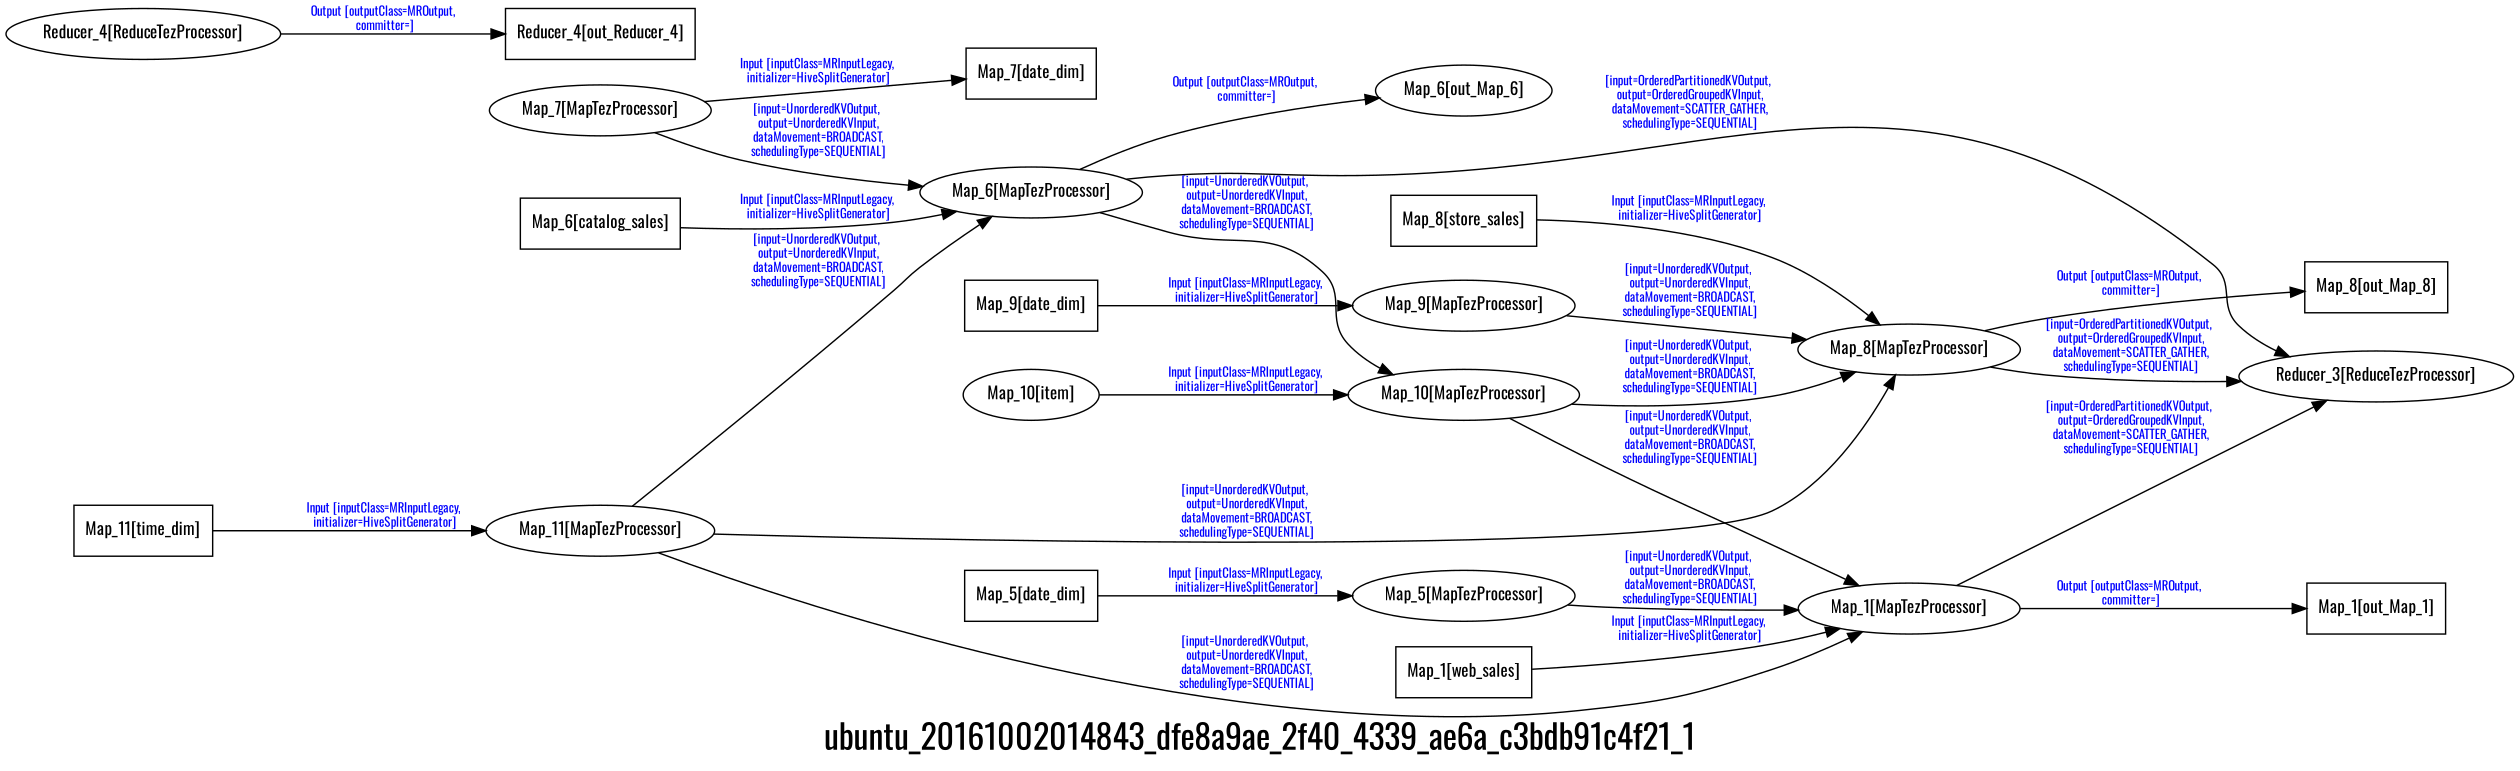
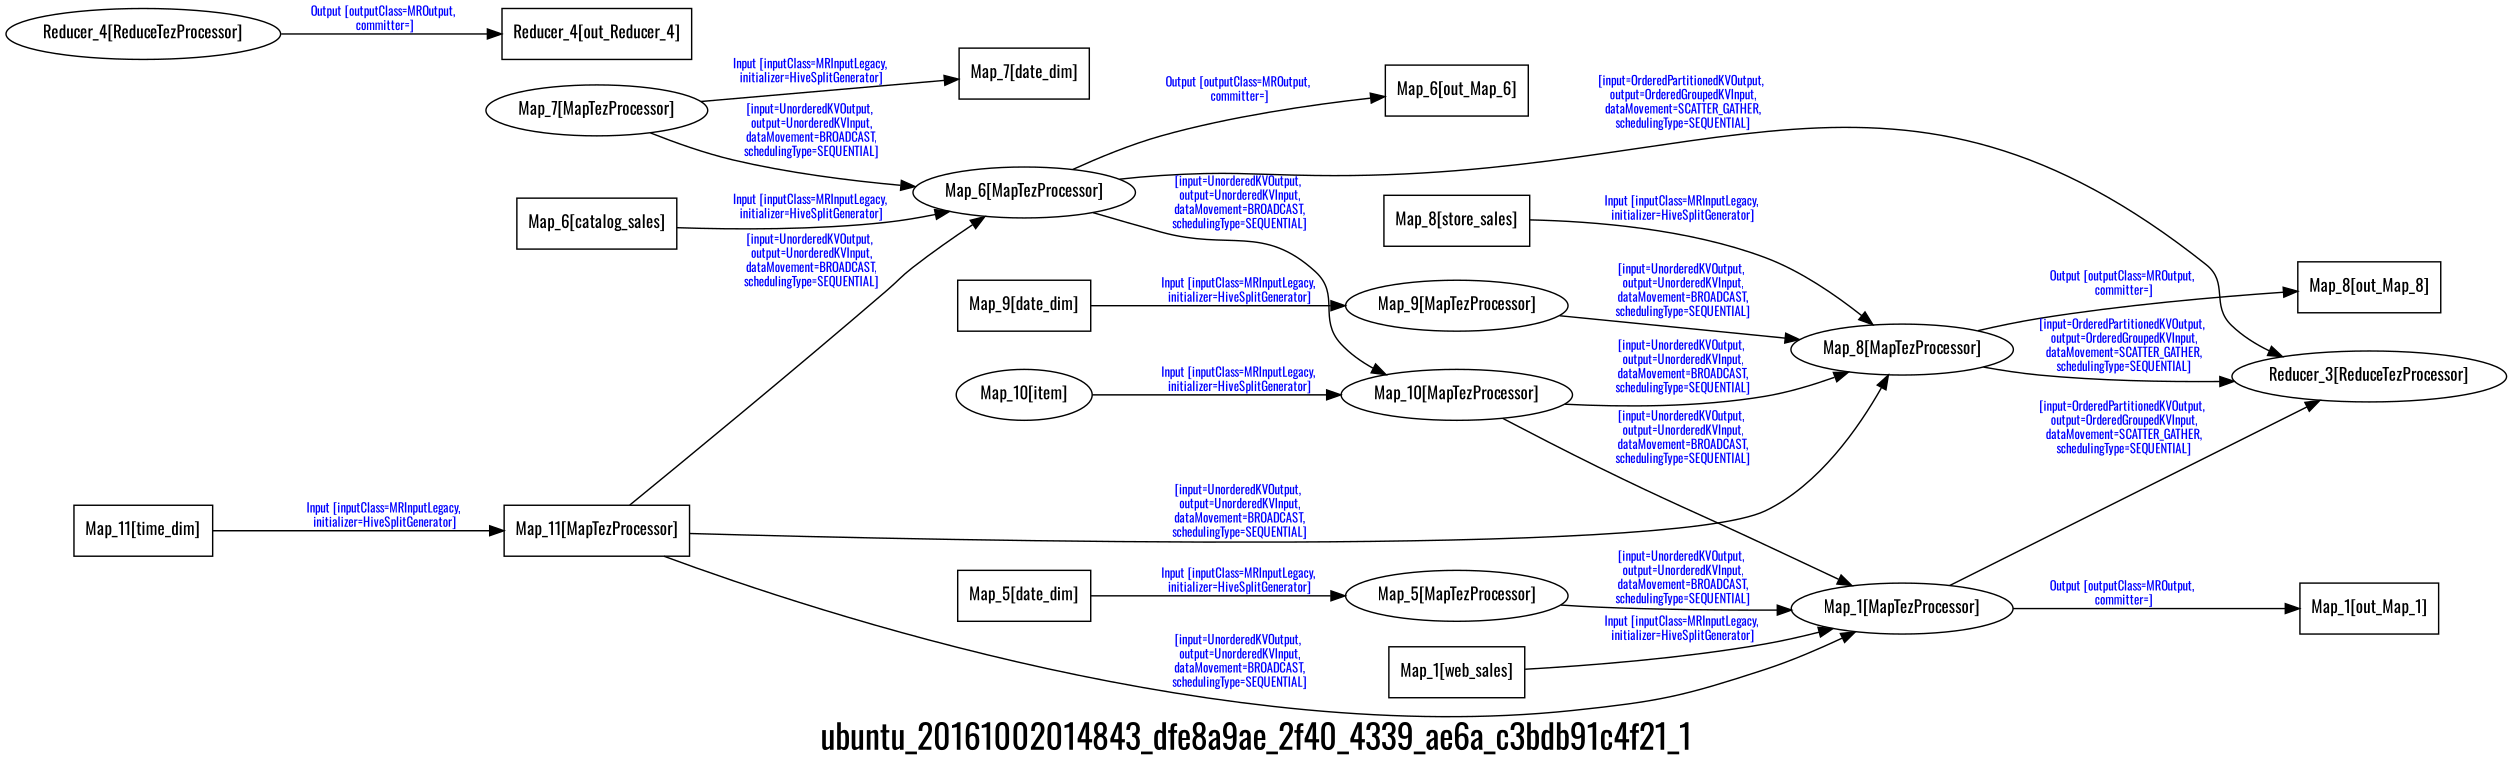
node "Map_6[out_Map_6]": shape ellipse -> box
node "Map_11[MapTezProcessor]": shape ellipse -> box
